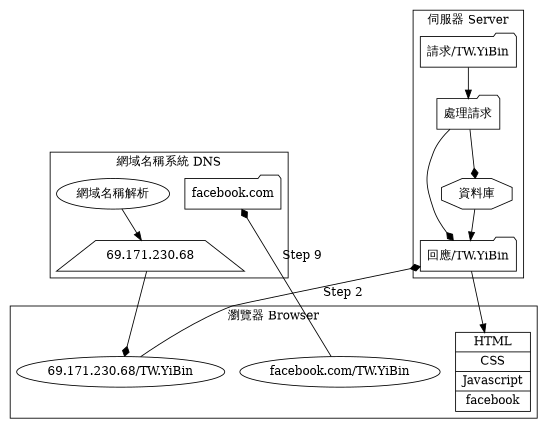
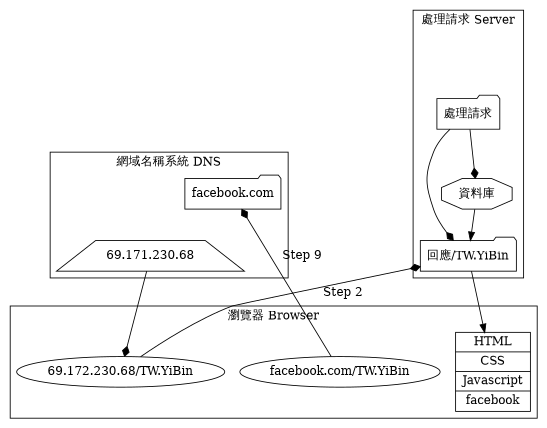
cluster "伺服器 Server": label "伺服器 Server" -> "處理請求 Server"
node "請求/TW.YiBin": removed
node "網域名稱解析": removed
node "69.171.230.68/TW.YiBin": label "69.171.230.68/TW.YiBin" -> "69.172.230.68/TW.YiBin"
